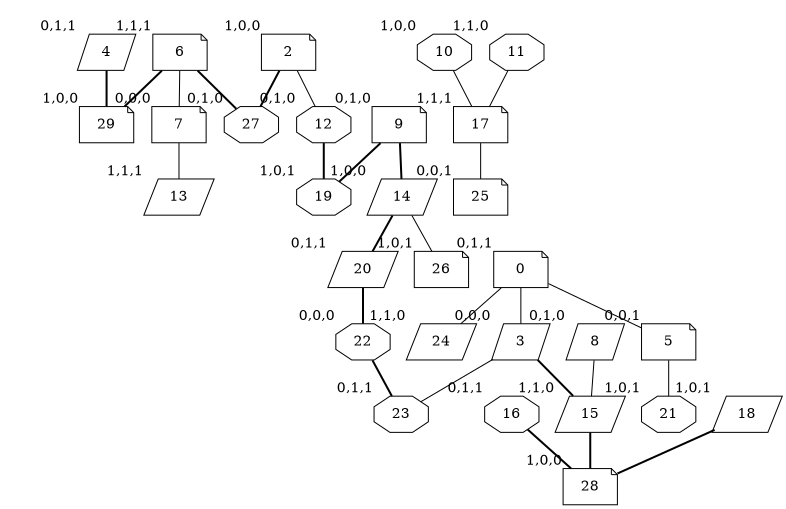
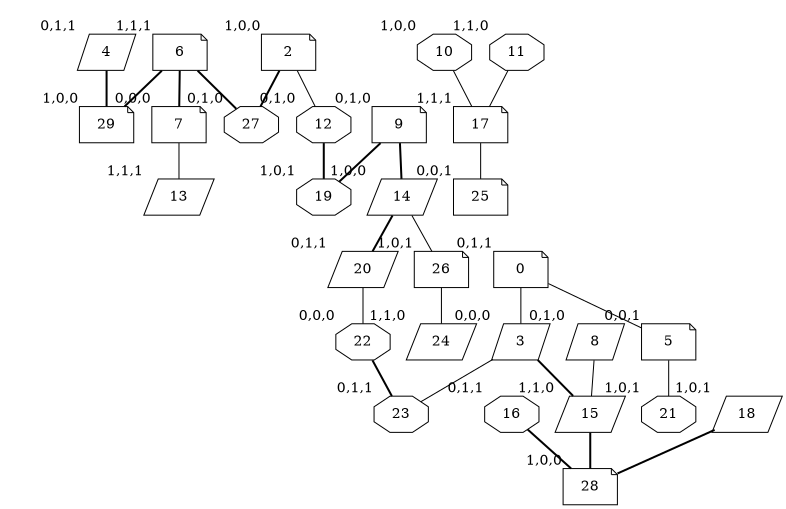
edge "6 1,1,1" -- "7 0,0,0": style solid -> bold
edge "20 0,1,1" -- "22 0,0,0": style bold -> solid
edge "0 0,1,1" -- "24 1,1,0": now "26 1,0,1" -- "24 1,1,0"
